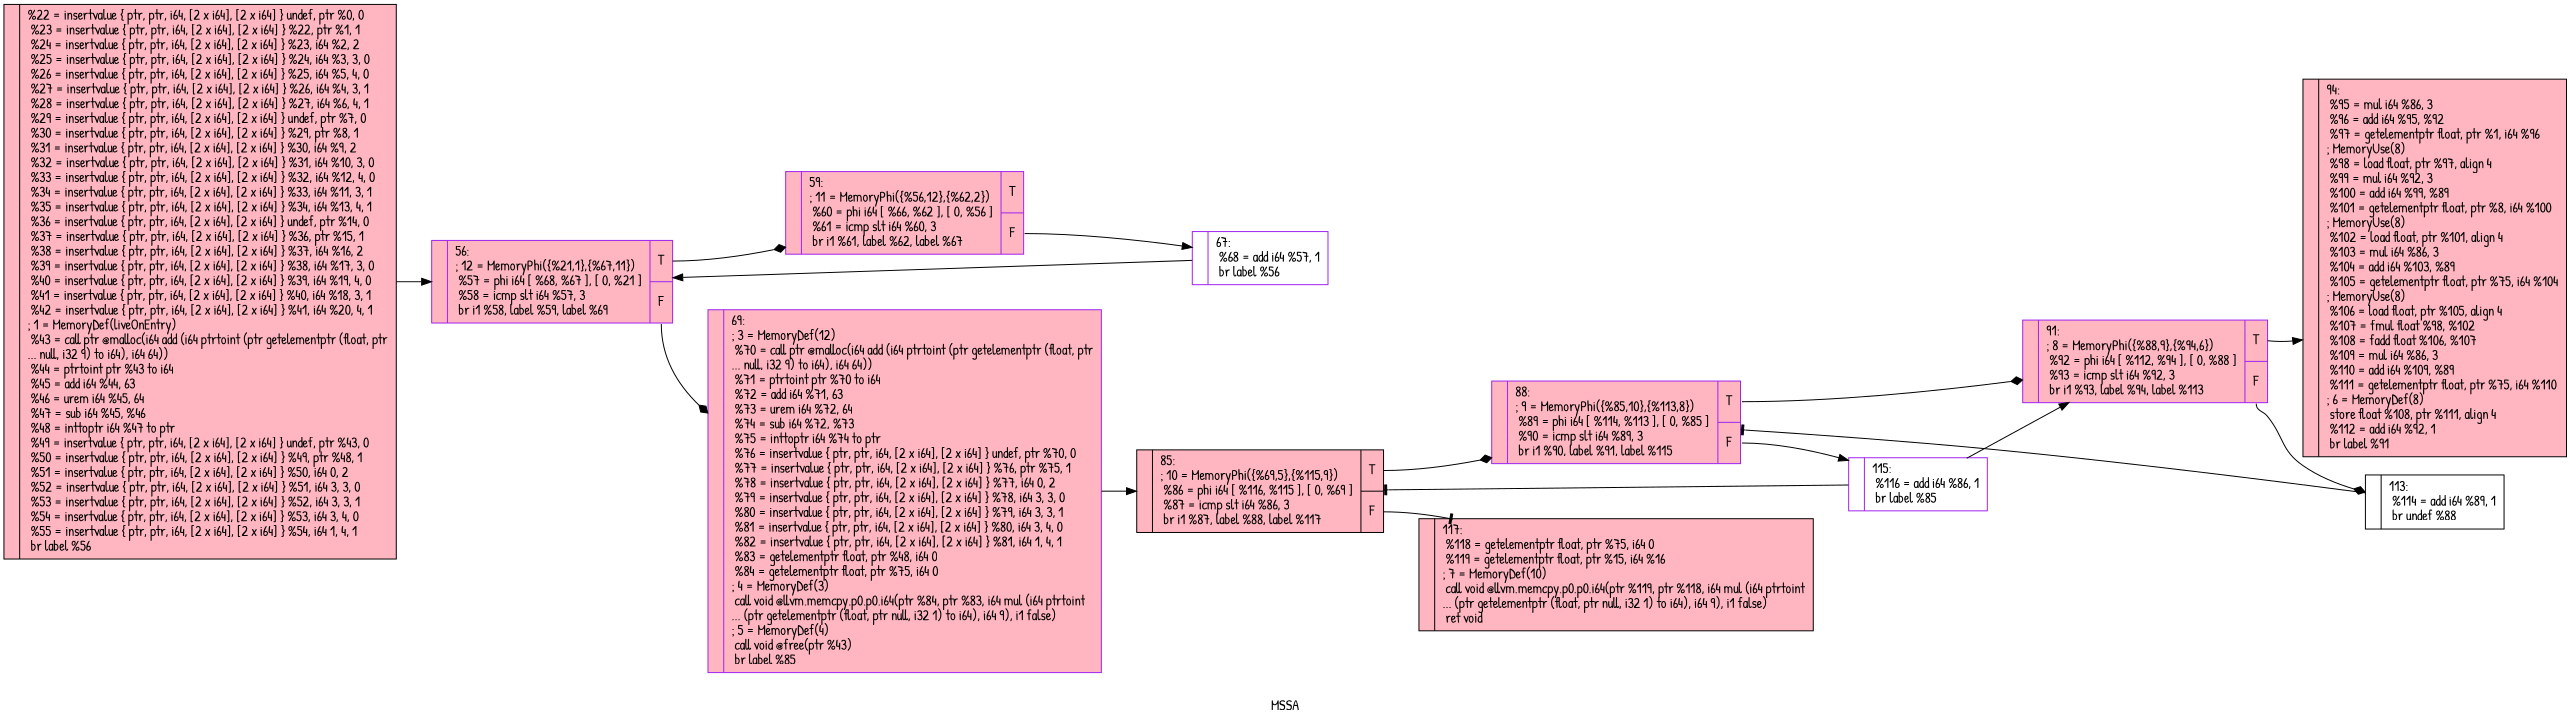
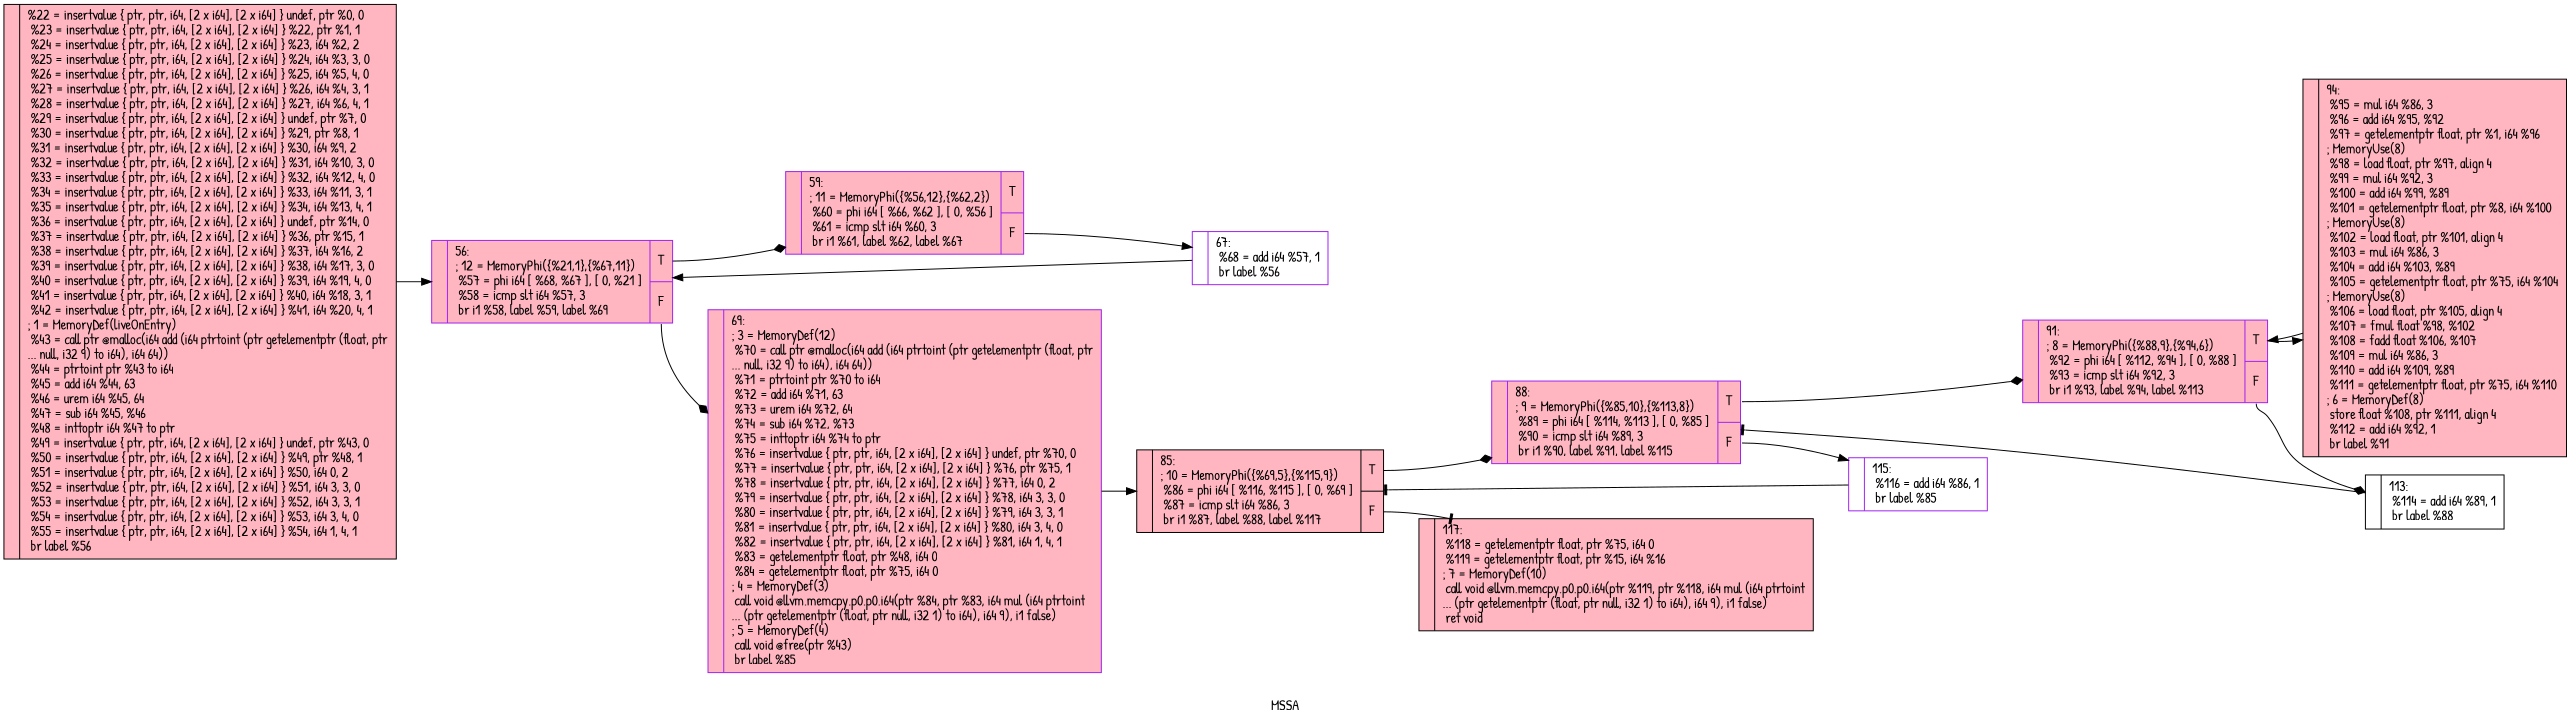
edge "115:" -> "91:": now "94:" -> "91:"
node "113:": text "br undef %88" -> "br label %88"
